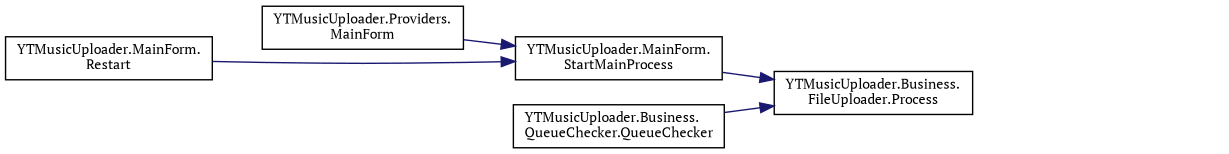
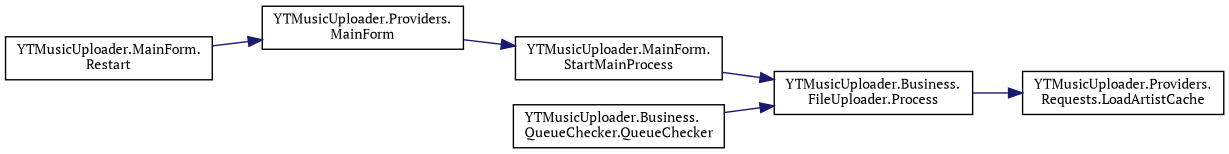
edge "YTMusicUploader.MainForm. Restart" -> "YTMusicUploader.MainForm. StartMainProcess": now "YTMusicUploader.MainForm. Restart" -> "YTMusicUploader.Providers. MainForm"
node "YTMusicUploader.Providers. Requests.LoadArtistCache": added
